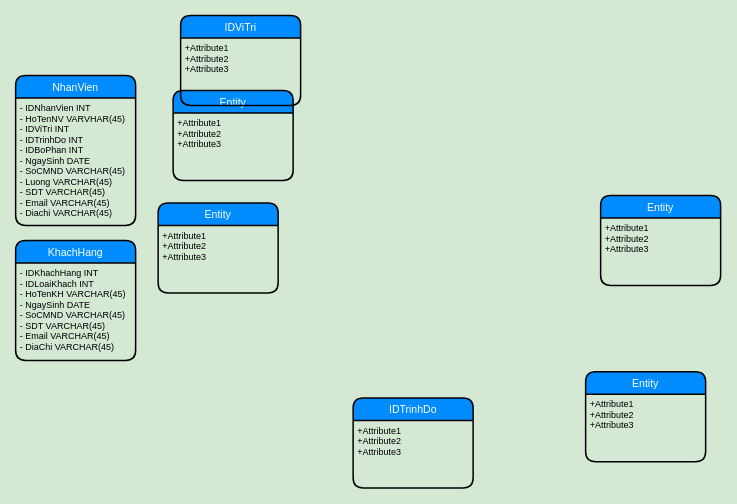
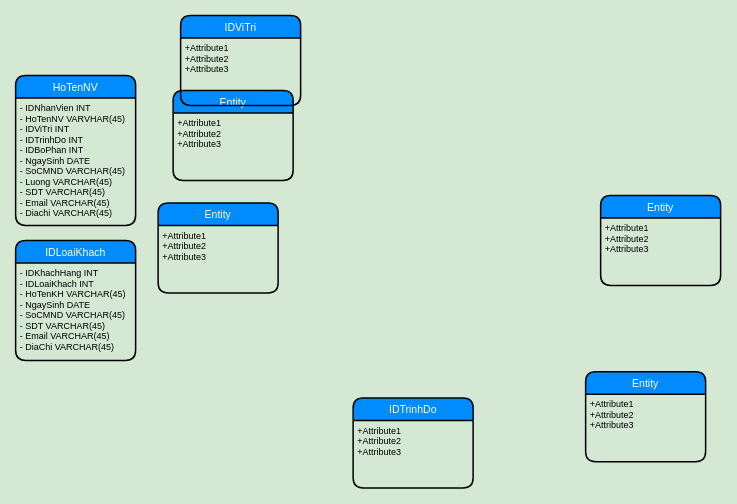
node "NhanVien": label "NhanVien" -> "HoTenNV"
node "KhachHang": label "KhachHang" -> "IDLoaiKhach"
